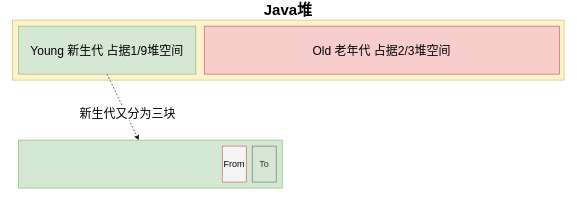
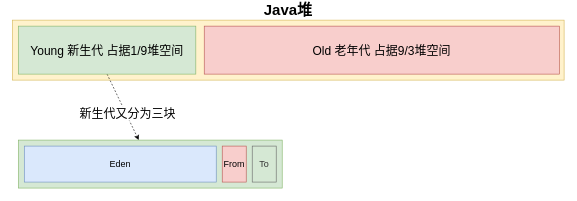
node "Old 老年代 占据2/3堆空间": label "Old 老年代 占据2/3堆空间" -> "Old 老年代 占据9/3堆空间"
node "Eden": added
node "From": fillcolor #f5f5f5 -> #f8cecc
